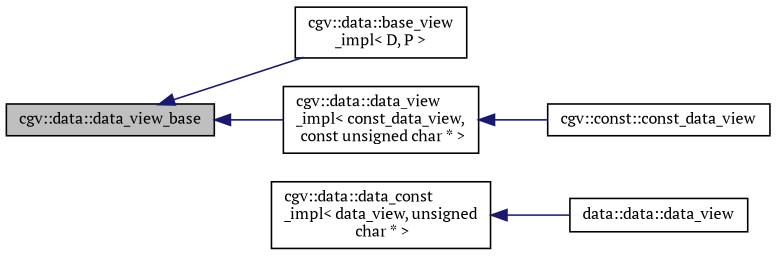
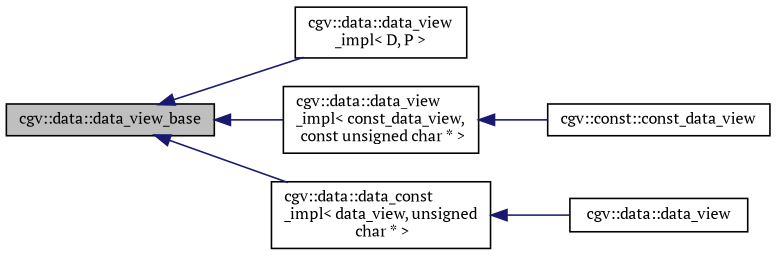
node "cgv::data::base_view _impl< D, P >": label "cgv::data::base_view _impl< D, P >" -> "cgv::data::data_view _impl< D, P >"
edge "cgv::data::data_const _impl< data_view, unsigned char * >" -> "cgv::data::data_view_base": added
node "data::data::data_view": label "data::data::data_view" -> "cgv::data::data_view"
